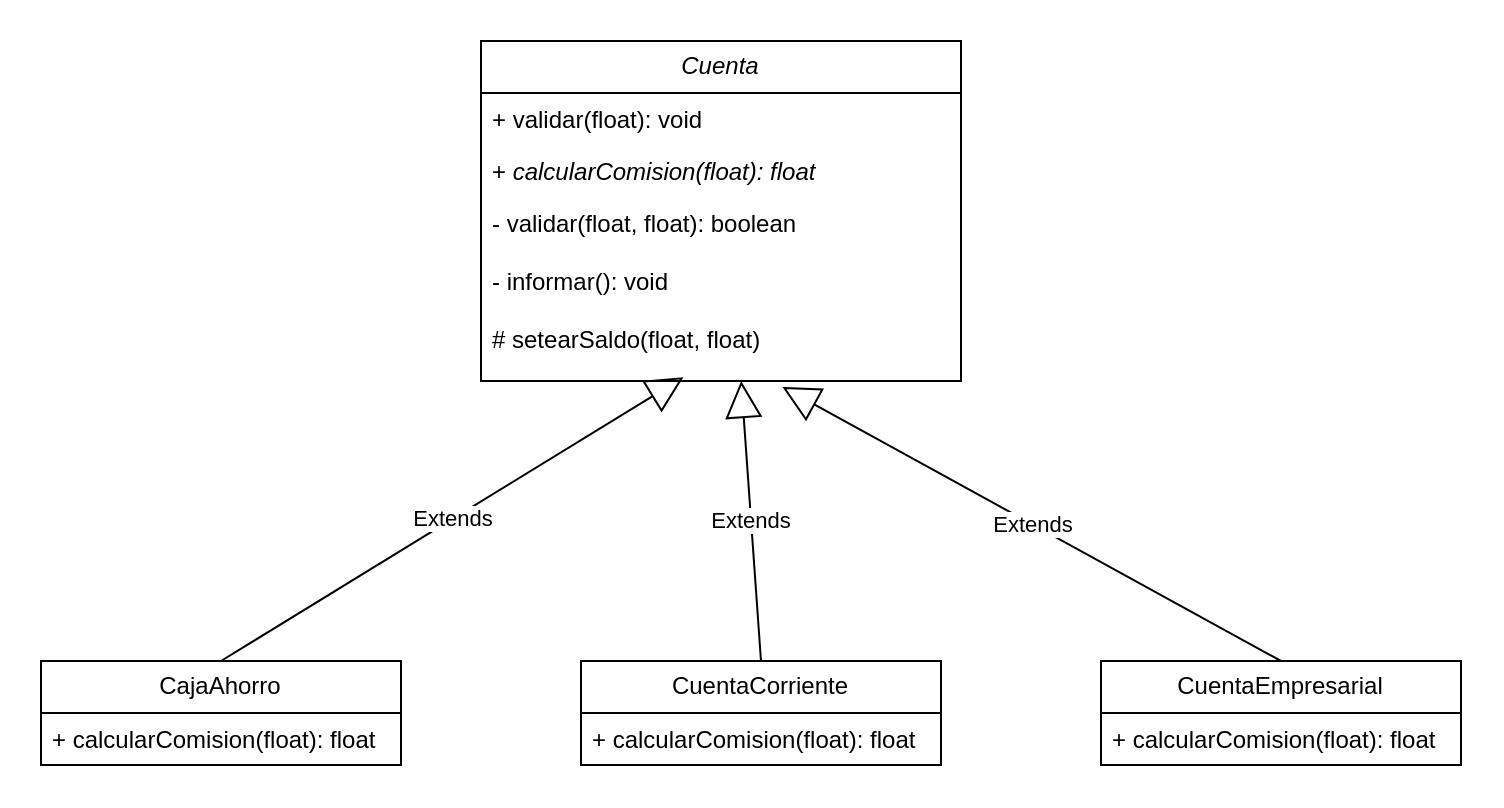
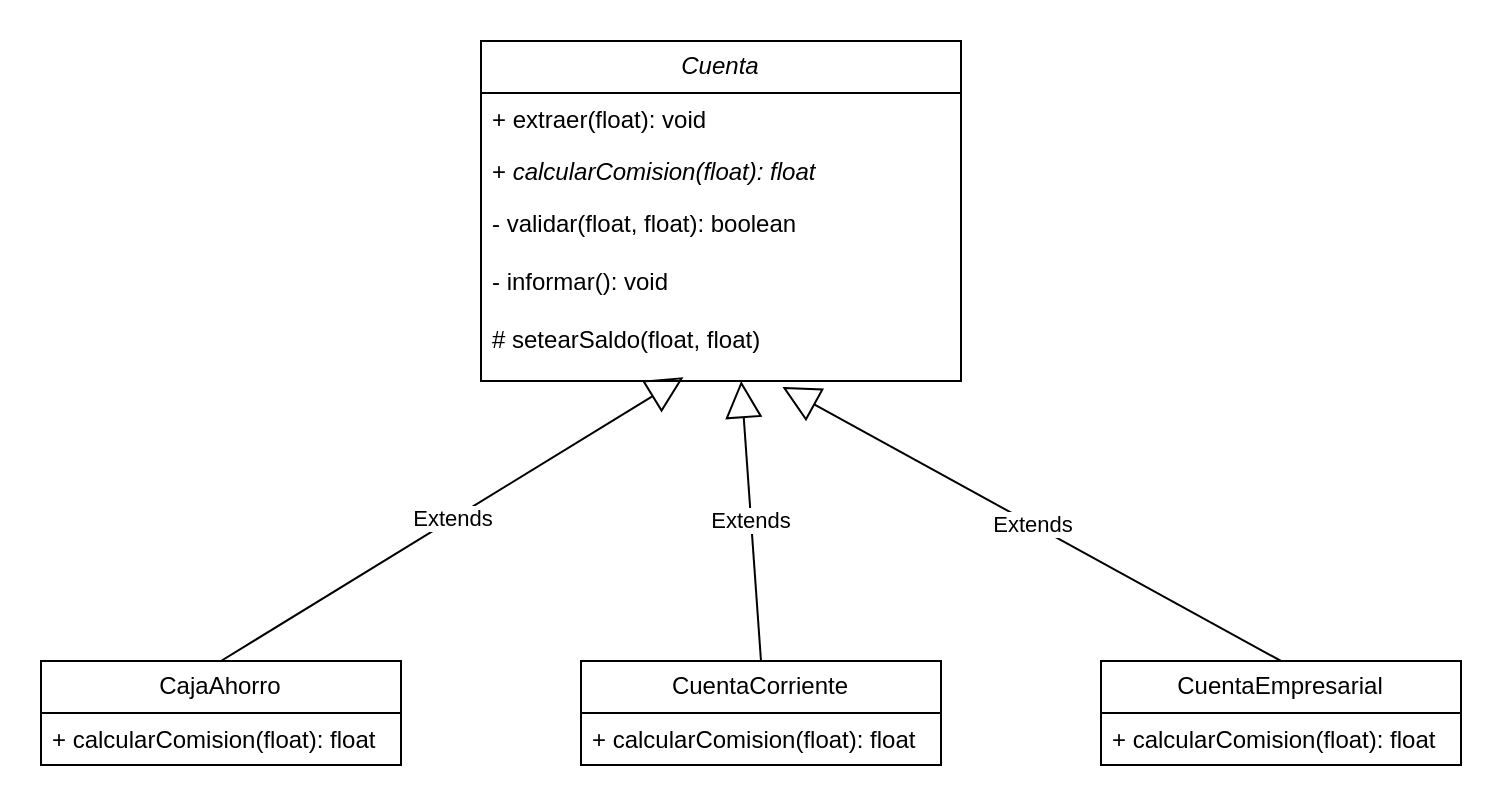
node "+ validar(float): void": label "+ validar(float): void" -> "+ extraer(float): void"
